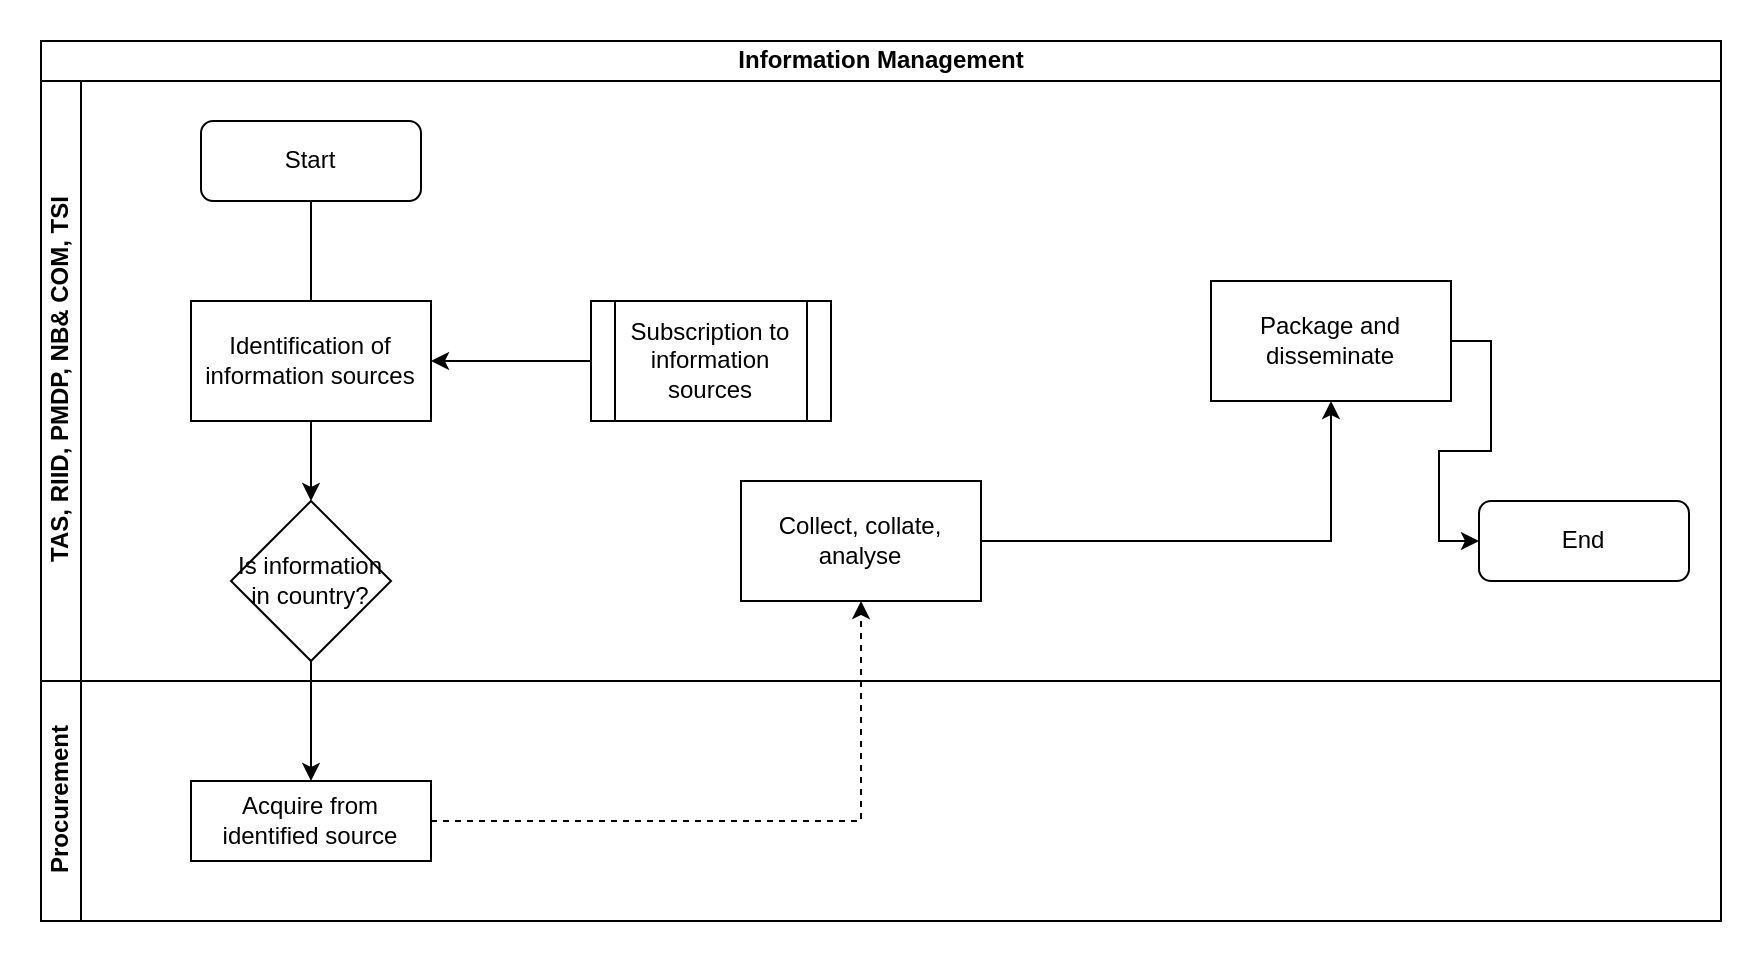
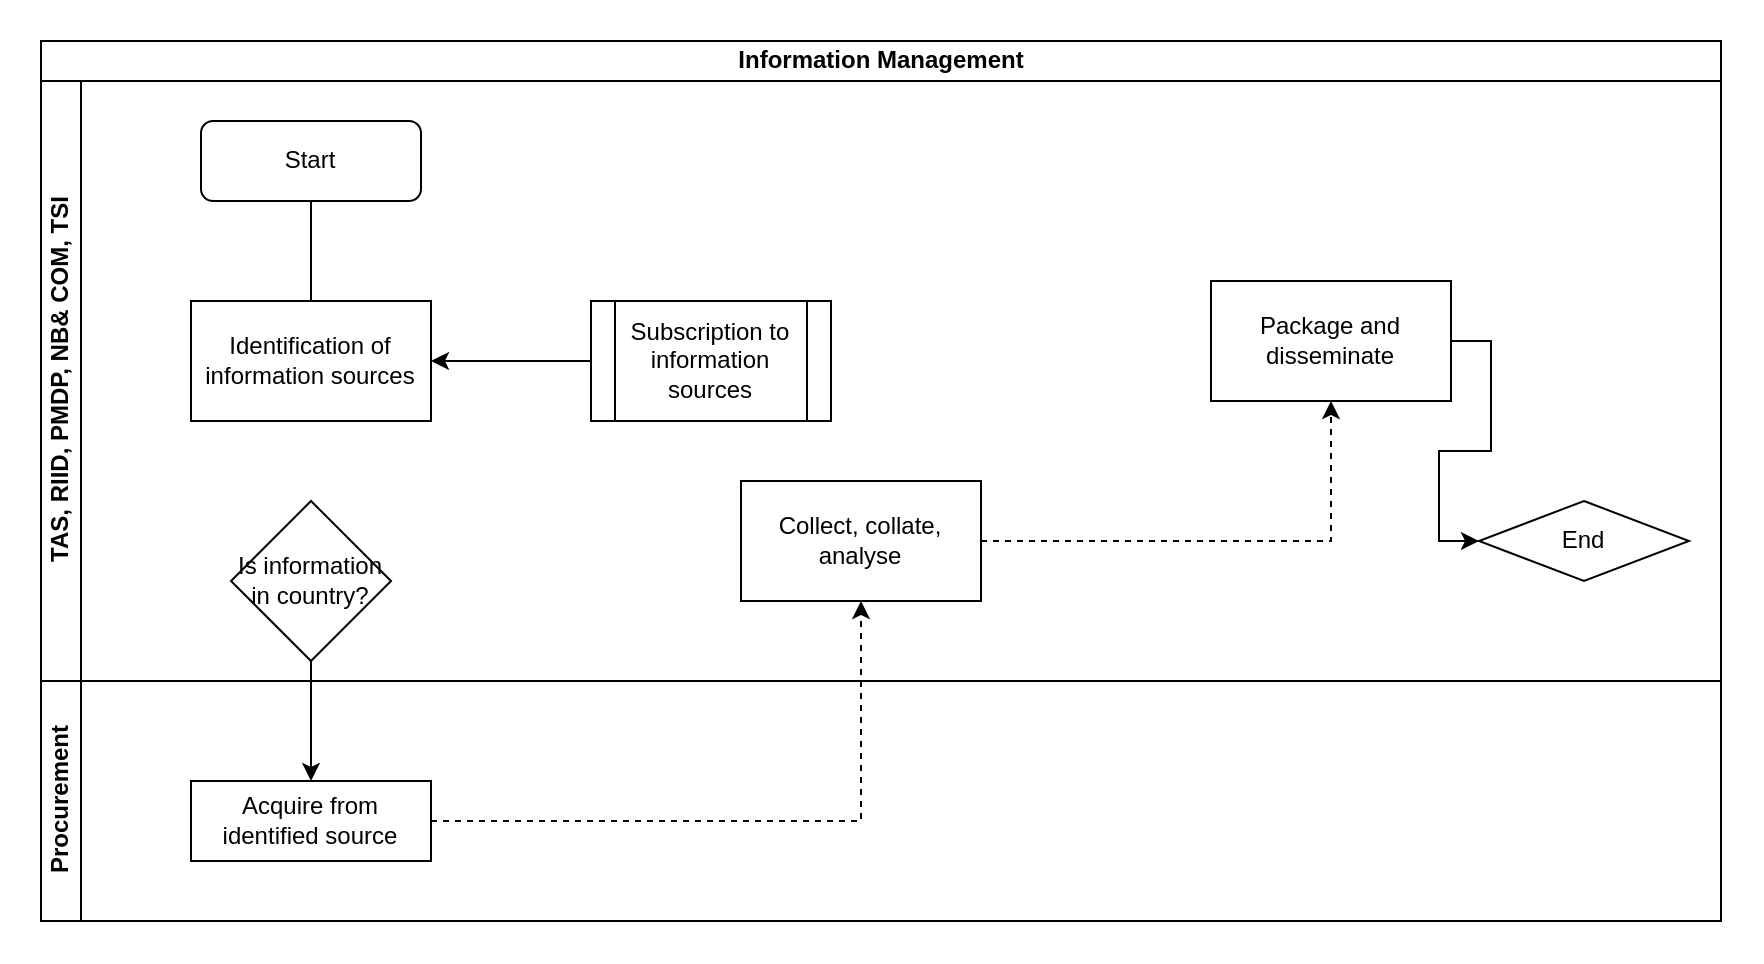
edge "Identification of information sources" -> "Is information in country?": removed
edge "Collect, collate, analyse" -> "Package and disseminate": style solid -> dashed
node "End": shape rounded rectangle -> diamond
